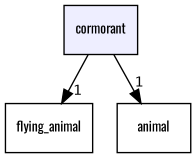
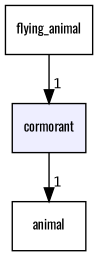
edge "cormorant" -> "flying_animal": reversed
